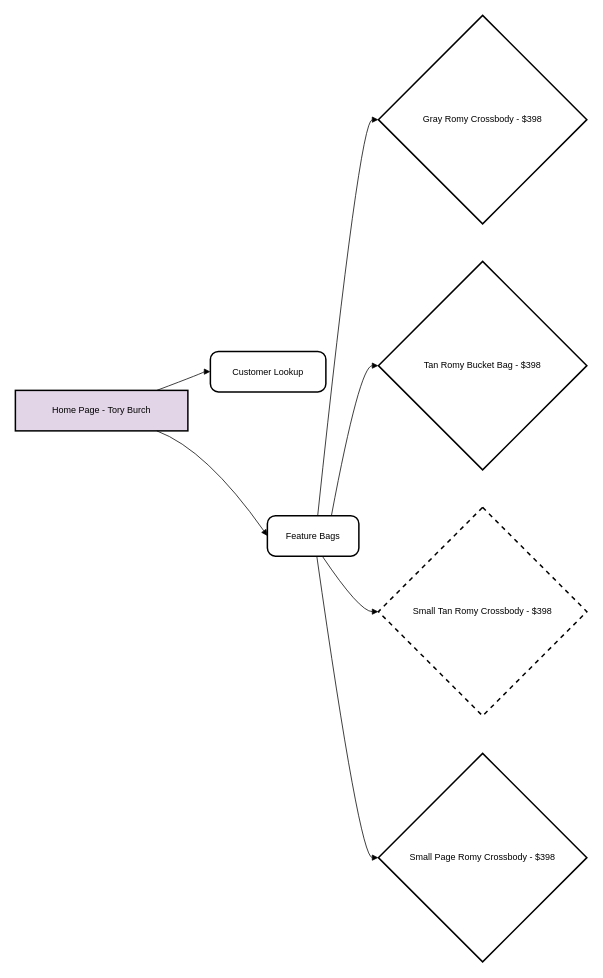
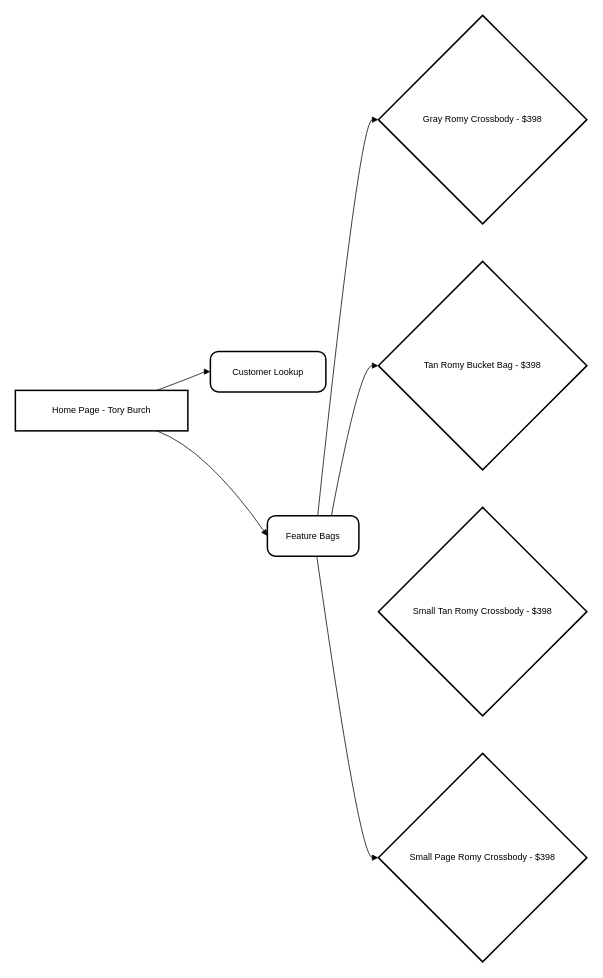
node "Home Page - Tory Burch": fillcolor #e1d5e7 -> #ffffff
edge "Feature Bags" -> "Small Tan Romy Crossbody - $398": removed
node "Small Tan Romy Crossbody - $398": style dashed -> solid
